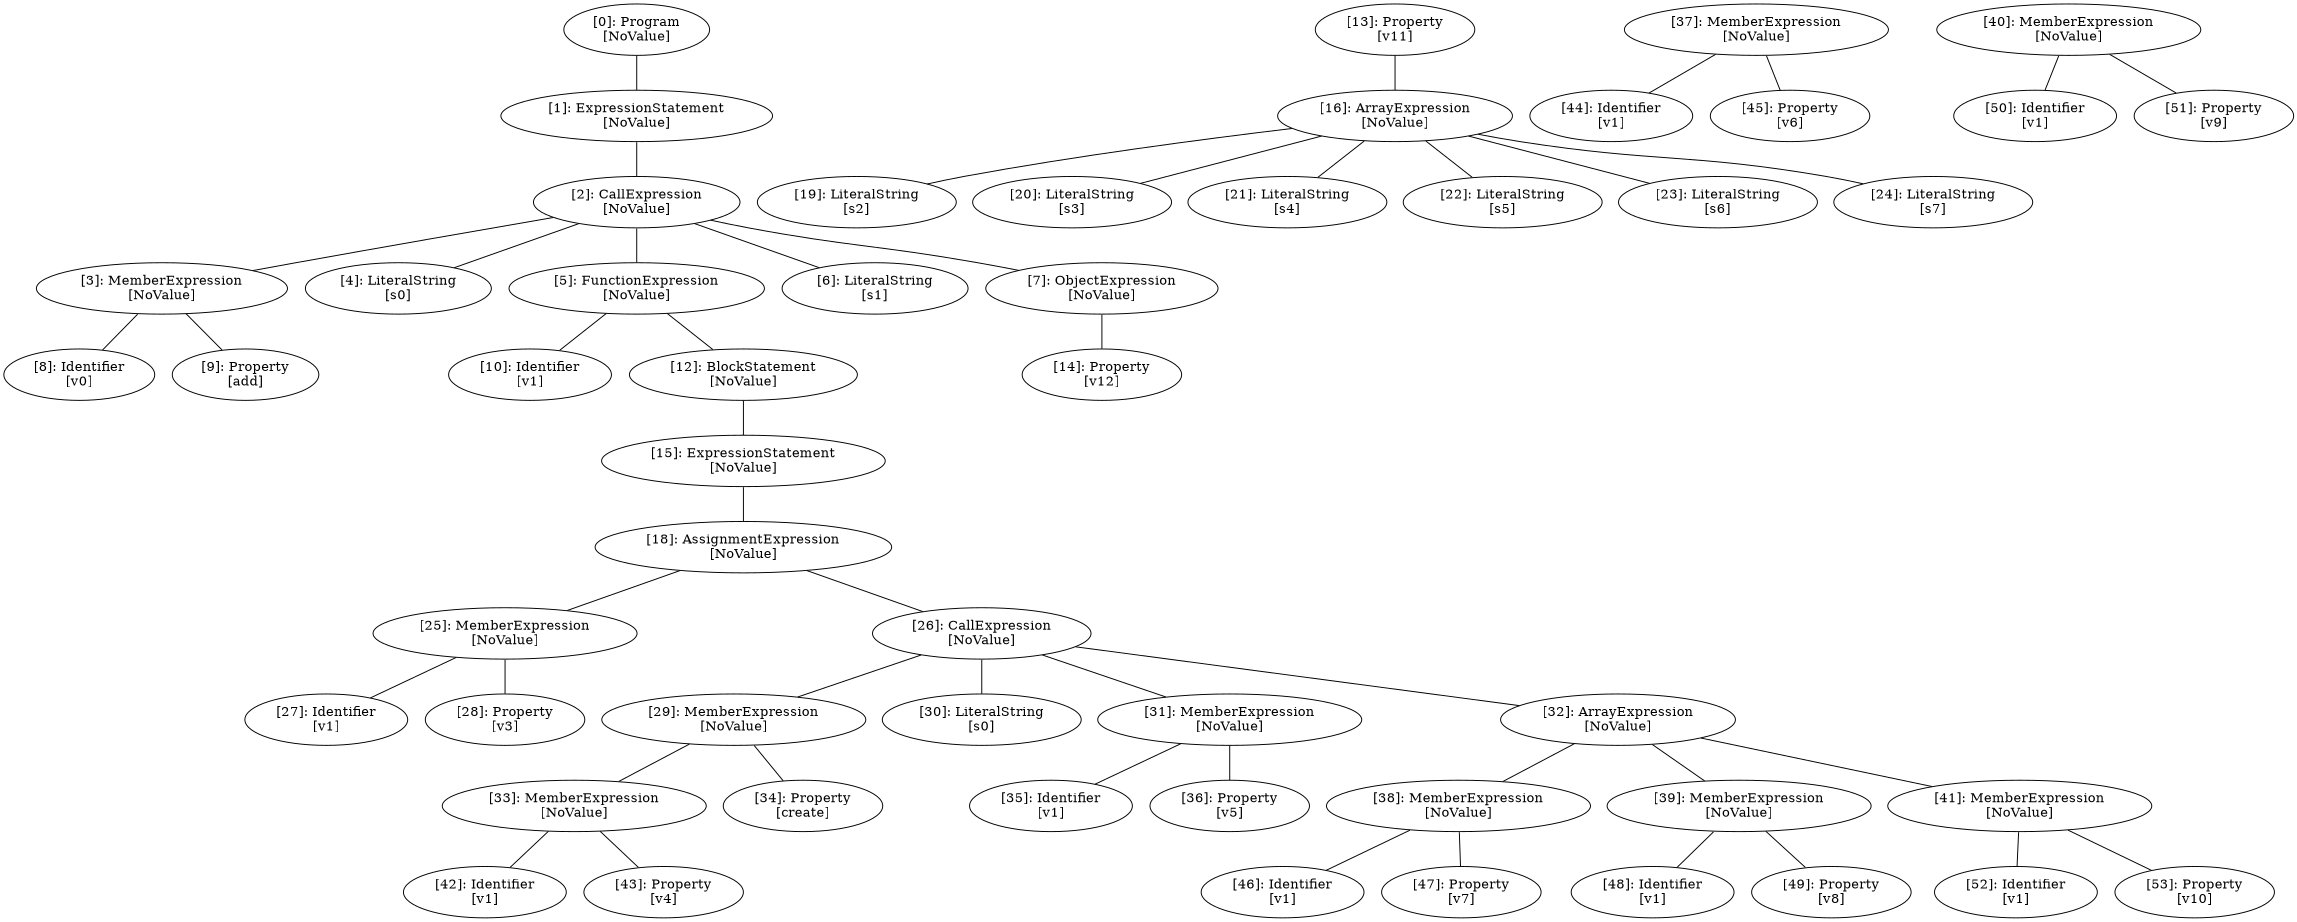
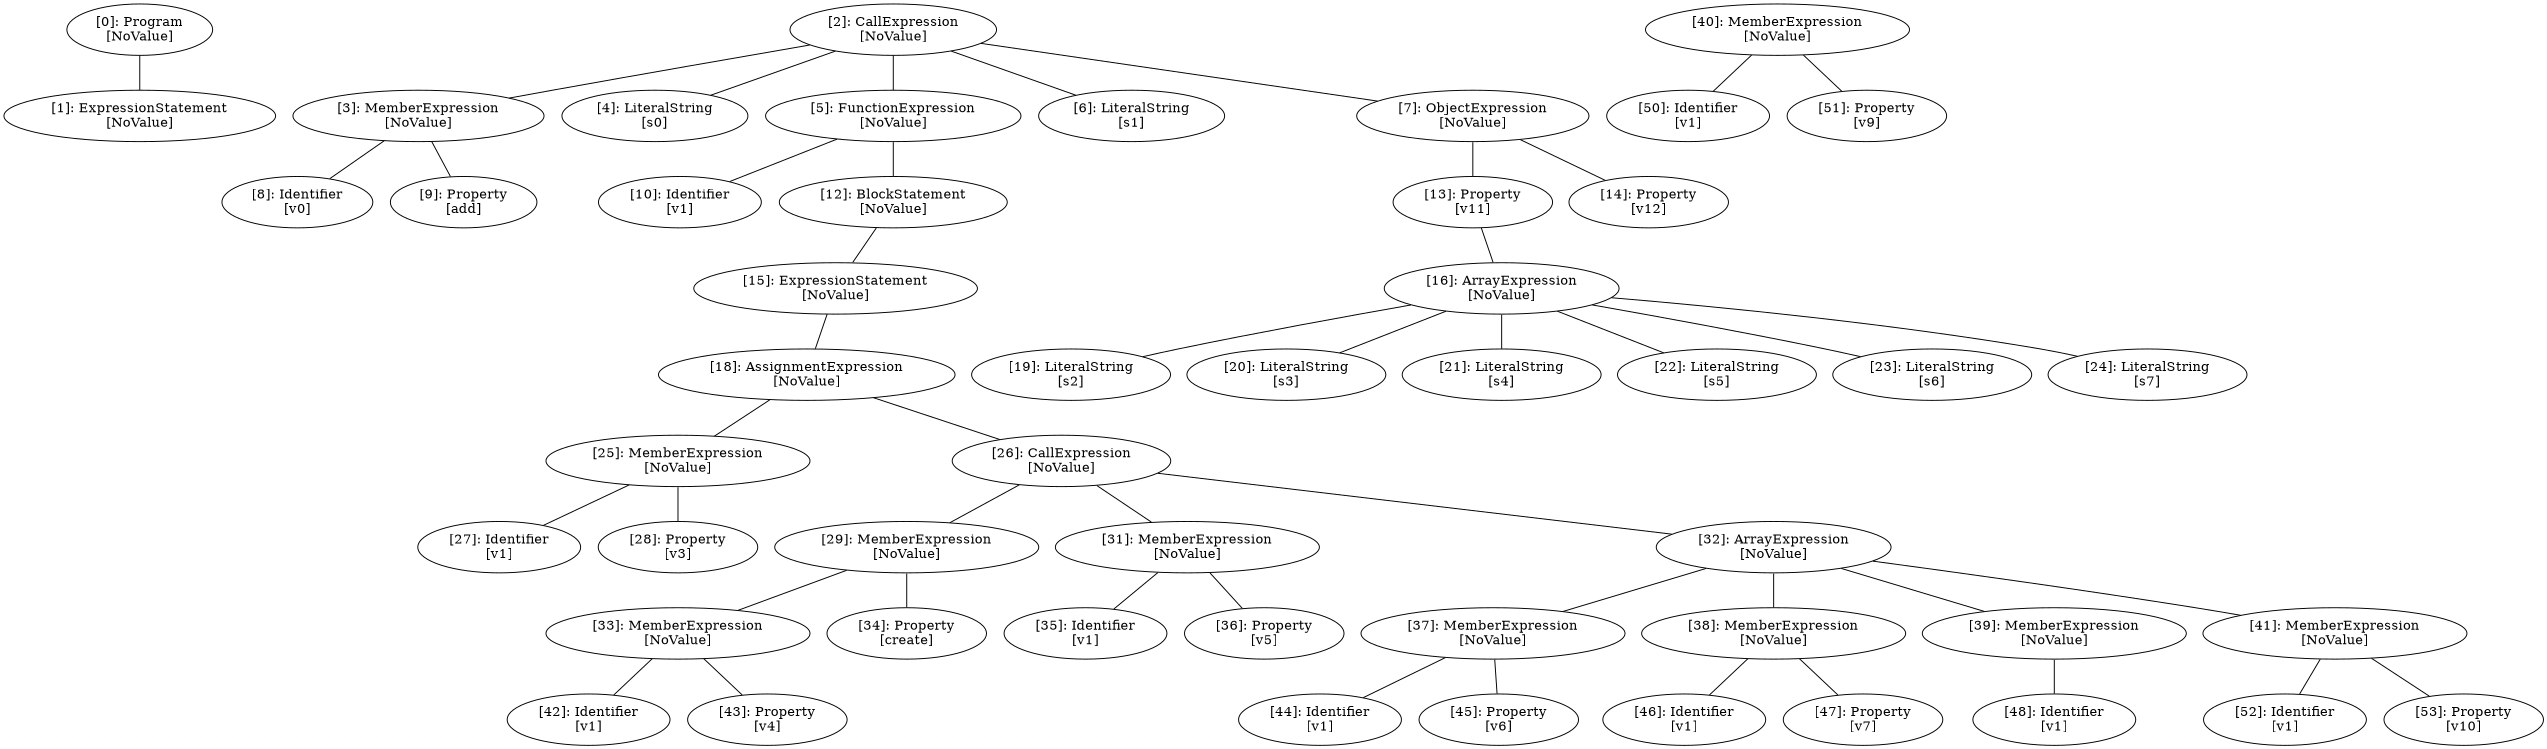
edge "[1]: ExpressionStatement [NoValue]" -- "[2]: CallExpression [NoValue]": removed
edge "[7]: ObjectExpression [NoValue]" -- "[13]: Property [v11]": added
edge "[32]: ArrayExpression [NoValue]" -- "[37]: MemberExpression [NoValue]": added
node "[30]: LiteralString [s0]": removed
node "[49]: Property [v8]": removed
